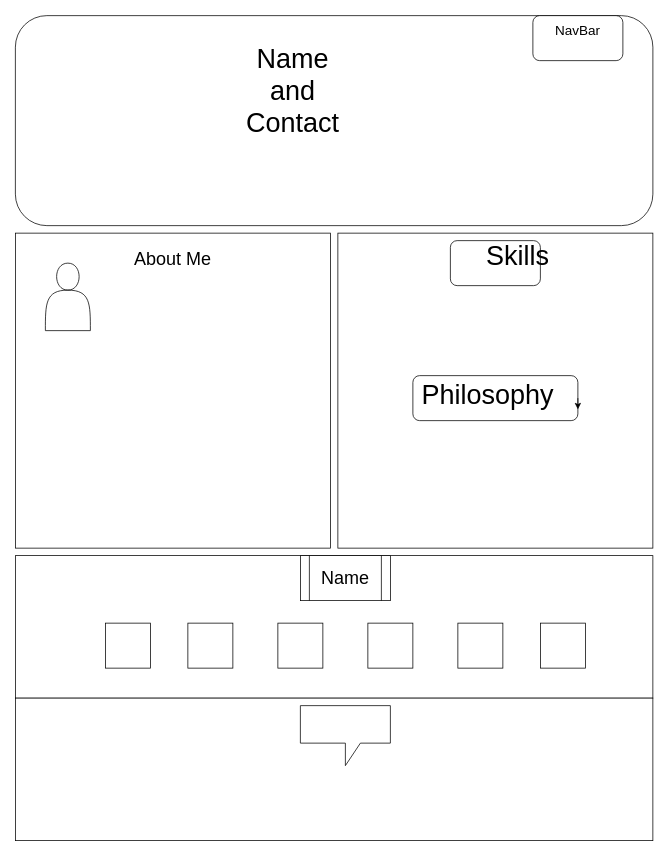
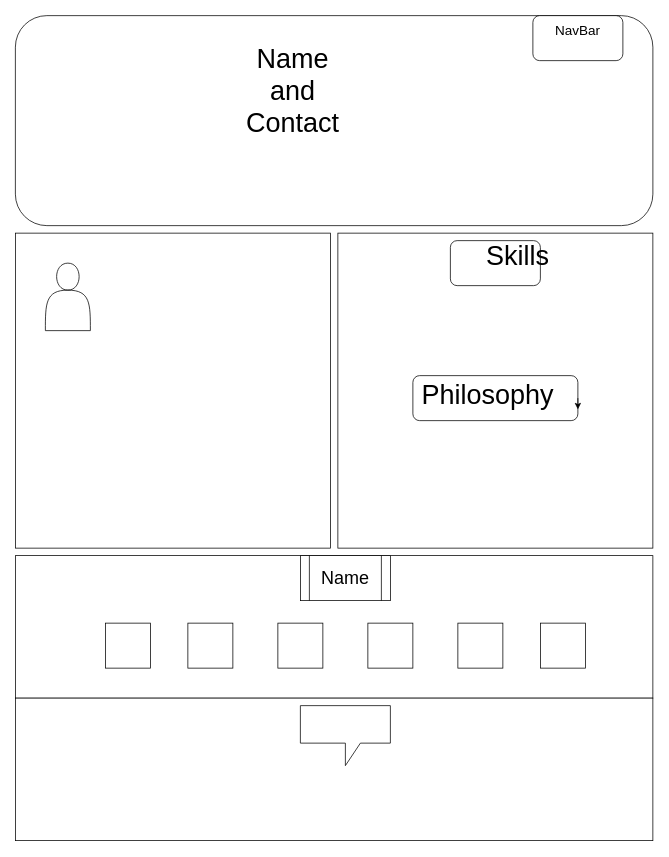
node "About Me": removed
